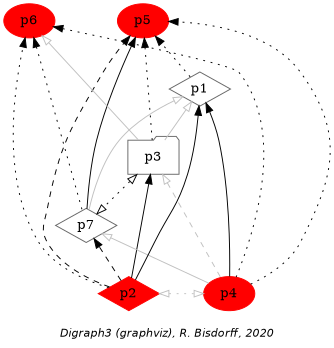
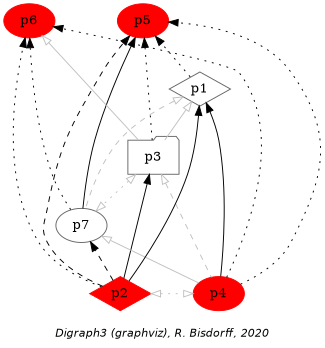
edge "p7" -> "p1": style solid -> dashed
edge "p3" -- "p7": color black -> grey
node "p7": shape diamond -> ellipse
